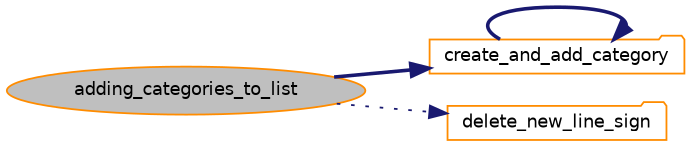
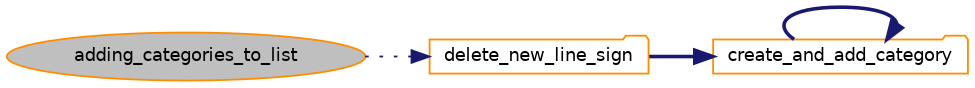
edge "adding_categories_to_list" -> "create_and_add_category": now "delete_new_line_sign" -> "create_and_add_category"
